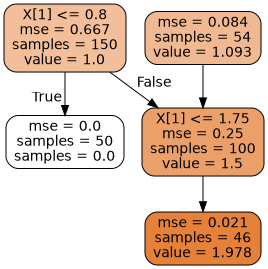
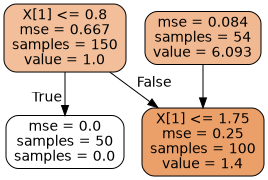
node "mse = 0.084 samples = 54 value = 1.093": label "mse = 0.084 samples = 54 value = 1.093" -> "mse = 0.084 samples = 54 value = 6.093"
node "X[1] <= 1.75 mse = 0.25 samples = 100 value = 1.5": label "X[1] <= 1.75 mse = 0.25 samples = 100 value = 1.5" -> "X[1] <= 1.75 mse = 0.25 samples = 100 value = 1.4"
node "mse = 0.021 samples = 46 value = 1.978": removed
